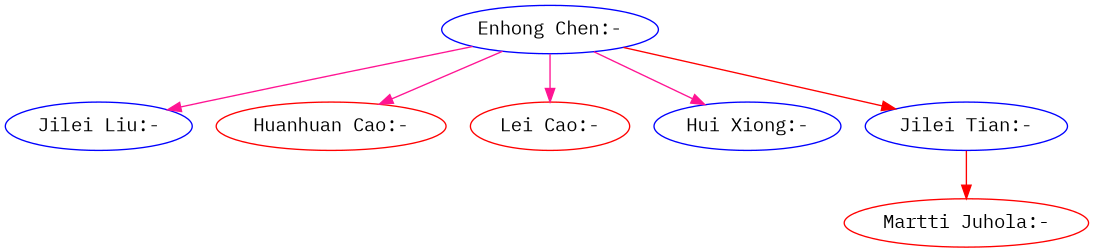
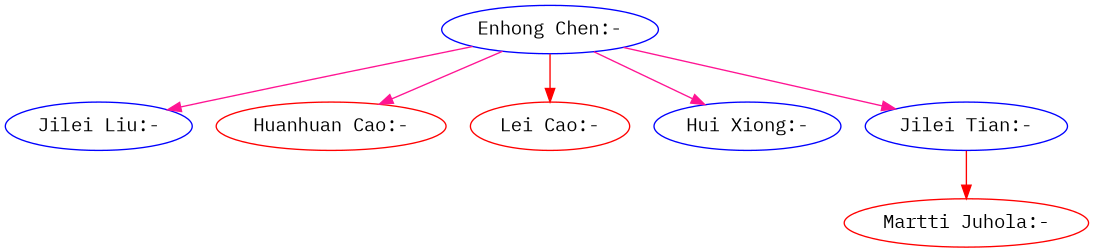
edge "Enhong Chen:-" -> "Lei Cao:-": color deeppink -> red
edge "Enhong Chen:-" -> "Jilei Tian:-": color red -> deeppink
